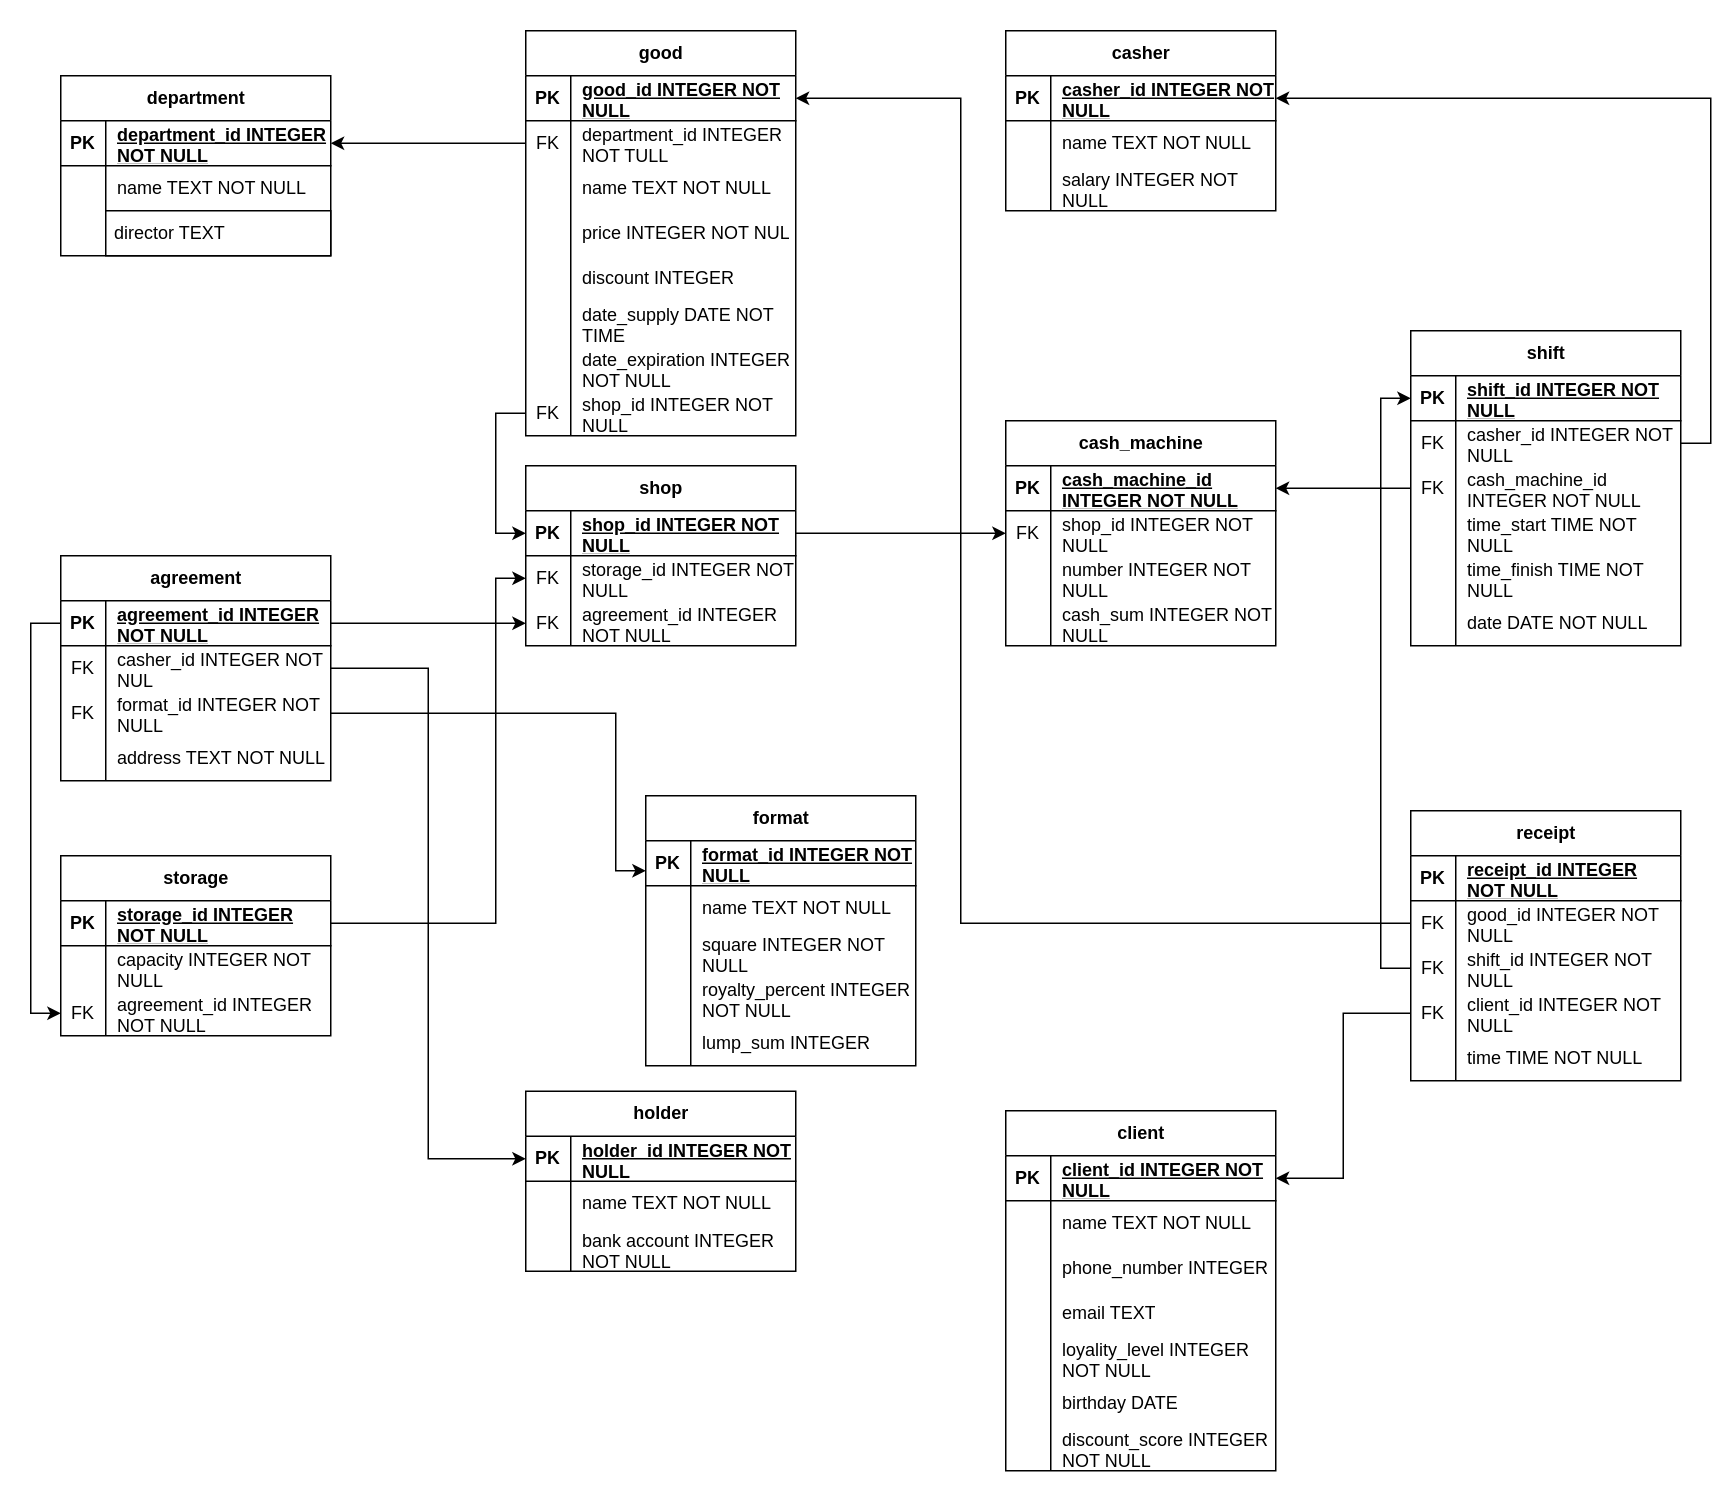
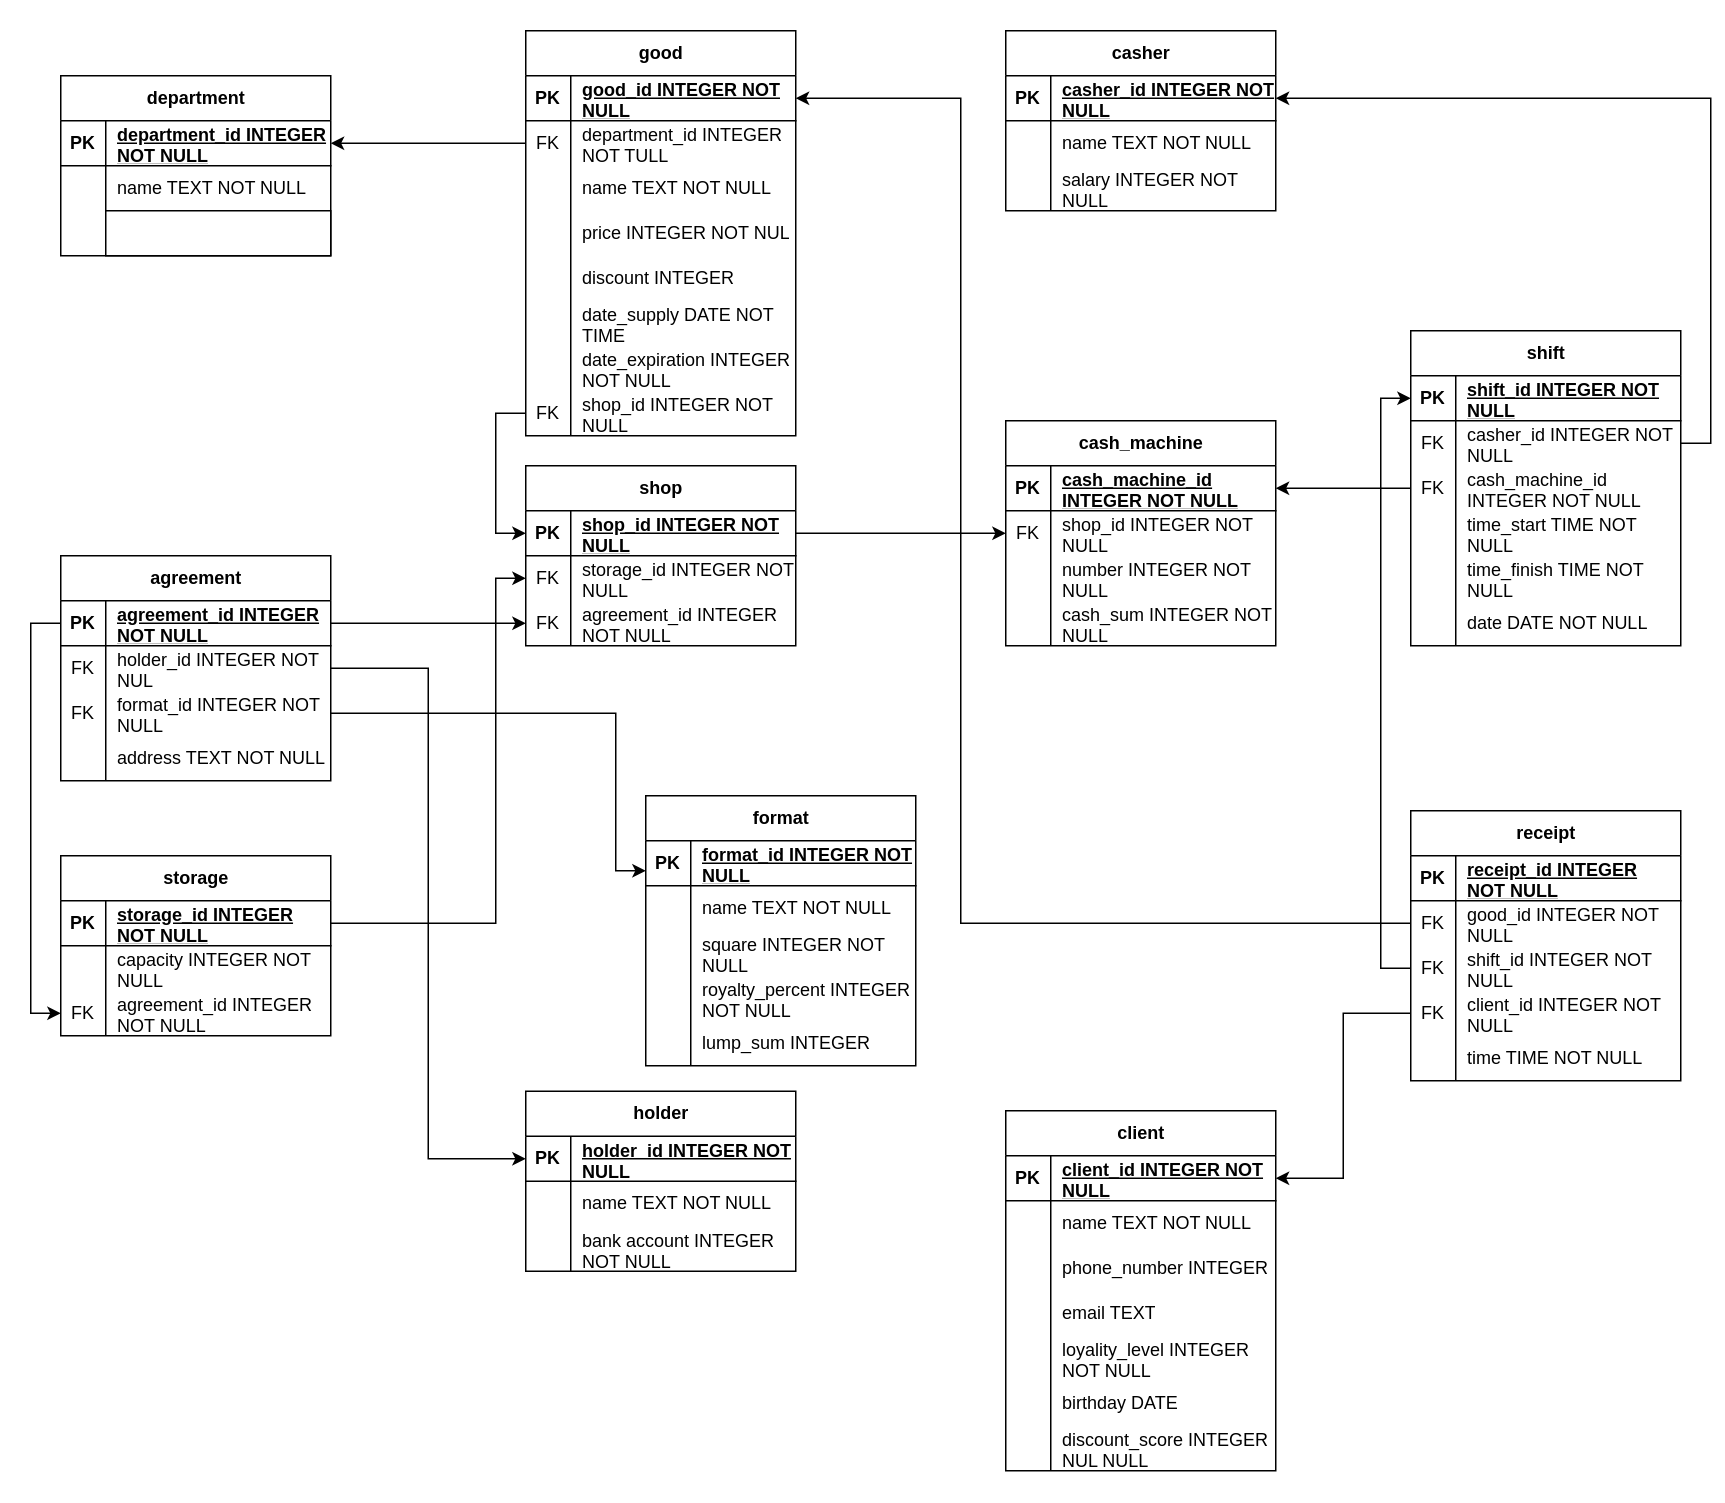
node "director TEXT": removed
node "casher_id INTEGER NOT NUL": label "casher_id INTEGER NOT NUL" -> "holder_id INTEGER NOT NUL"
node "discount_score INTEGER NOT NULL": label "discount_score INTEGER NOT NULL" -> "discount_score INTEGER NUL NULL"
